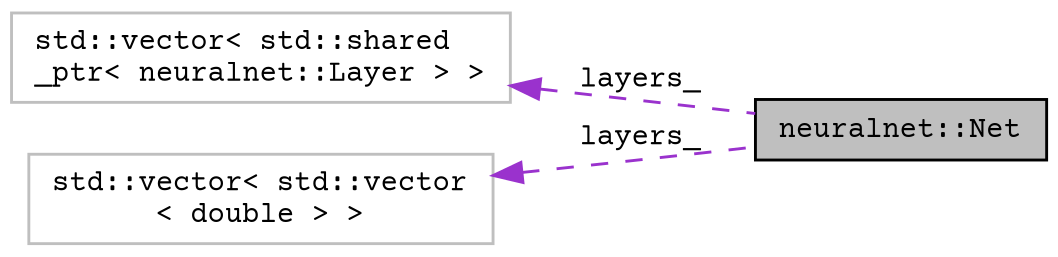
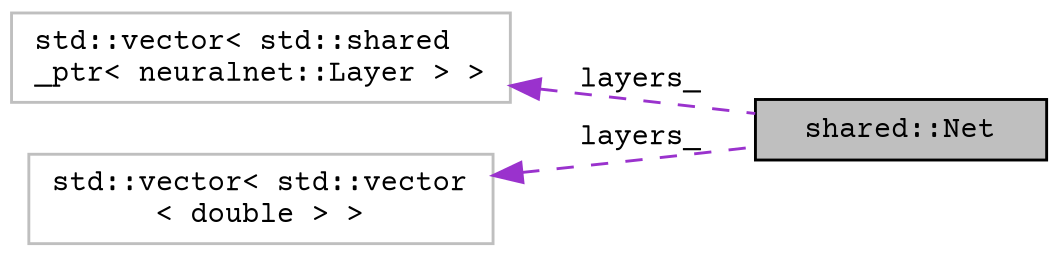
node "neuralnet::Net": label "neuralnet::Net" -> "shared::Net"
